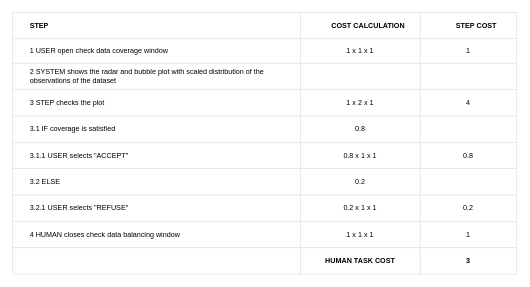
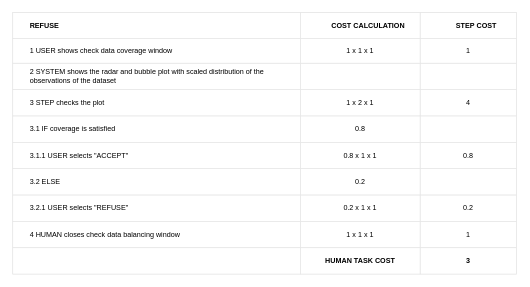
node "STEP": label "STEP" -> "REFUSE"
node "1 USER open check data coverage window": label "1 USER open check data coverage window" -> "1 USER shows check data coverage window"
